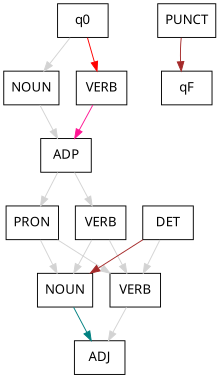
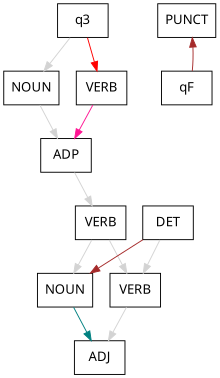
node "q0": label "q0" -> "q3"
edge "PUNCT" -> "qF": reversed
node "PRON": removed
